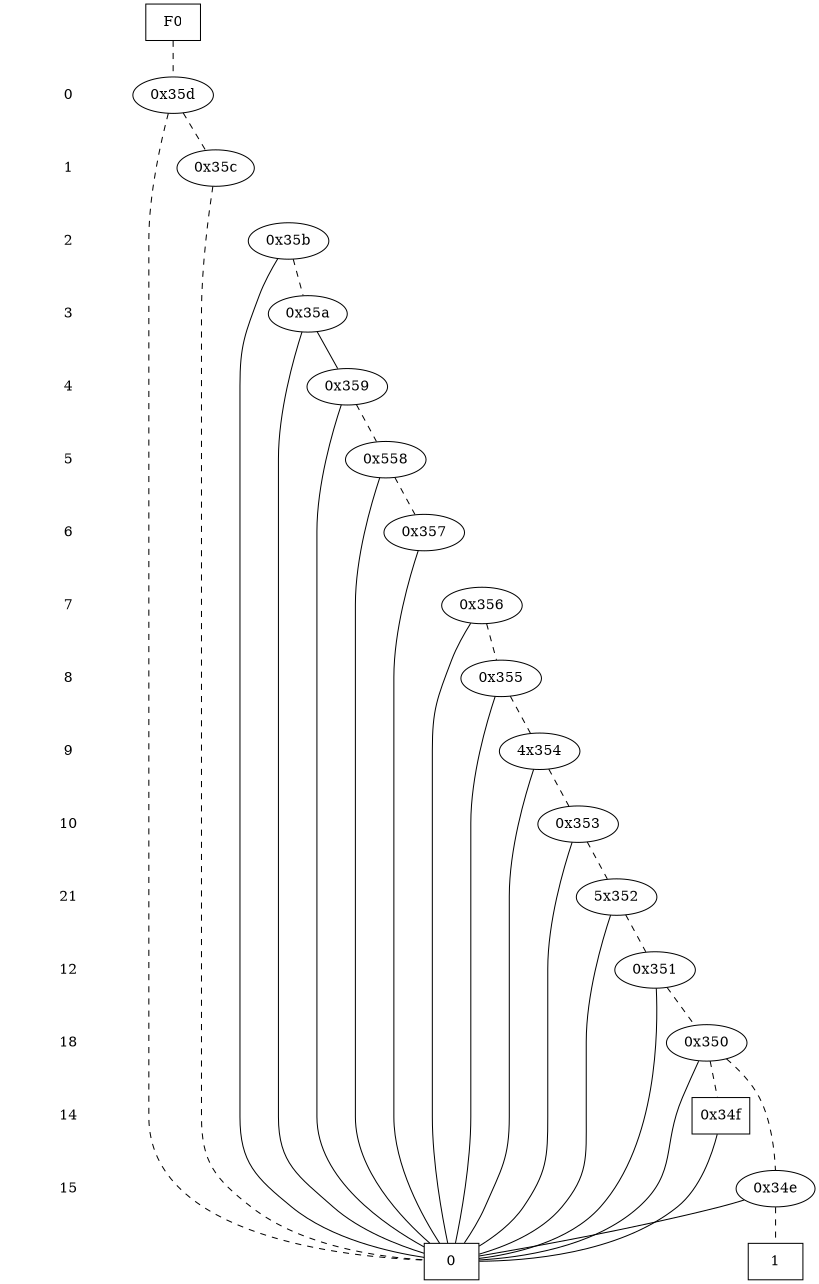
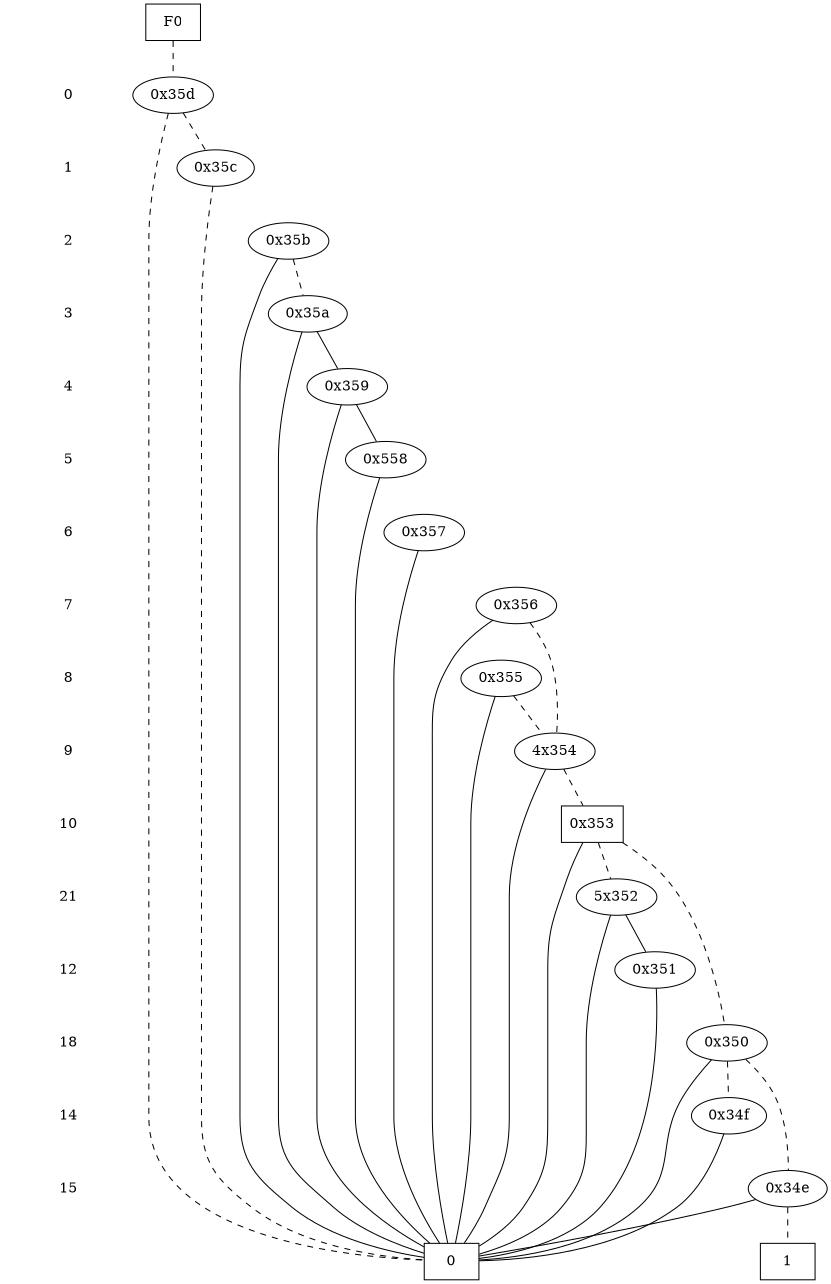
edge "0x359" -- "0x558": style dashed -> solid
edge "0x558" -- "0x357": removed
edge "0x356" -- "0x355": now "0x356" -- "4x354"
node "0x353": shape ellipse -> box
edge "5x352" -- "0x351": style dashed -> solid
edge "0x351" -- "0x350": now "0x353" -- "0x350"
node "0x34f": shape box -> ellipse
